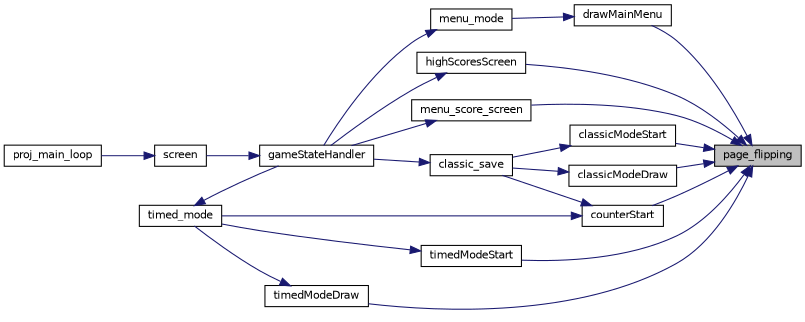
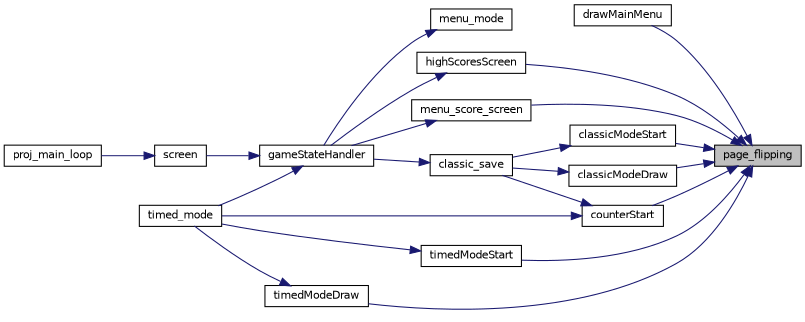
edge "menu_mode" -> "drawMainMenu": removed
edge "gameStateHandler" -> "timed_mode": reversed
